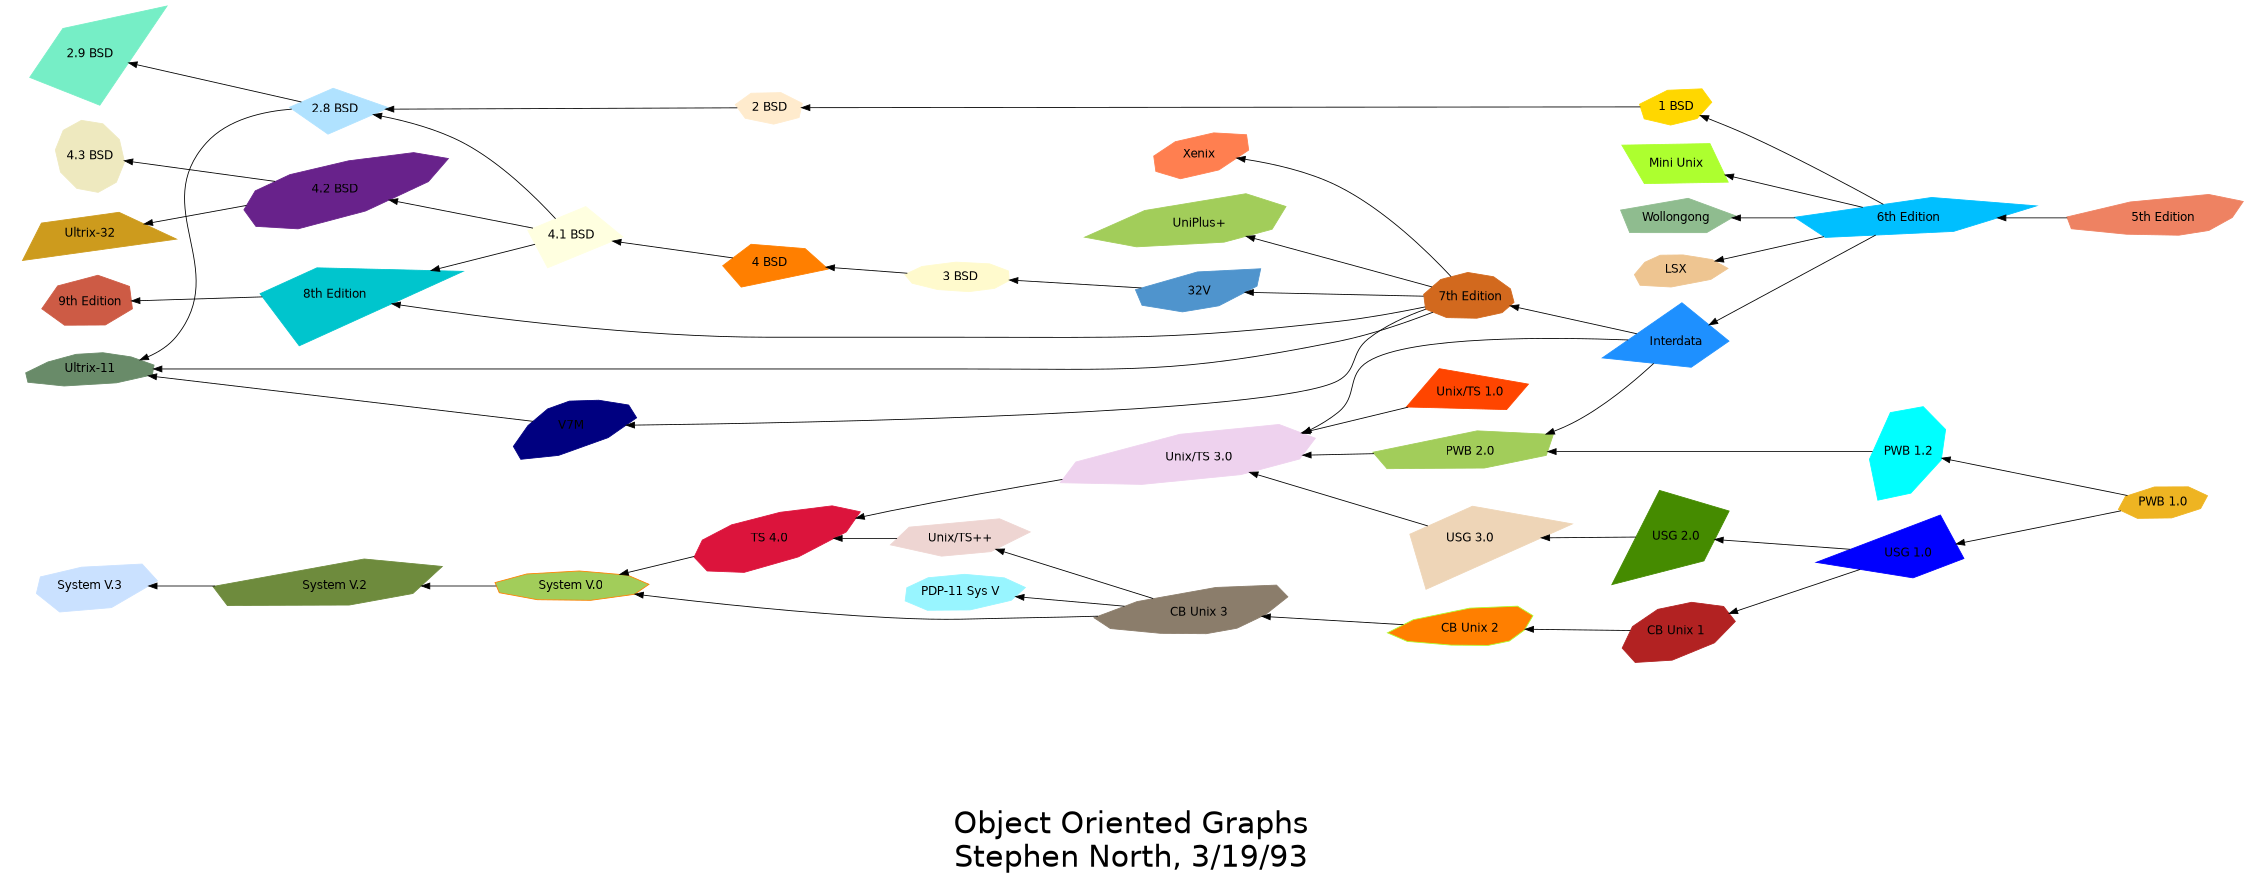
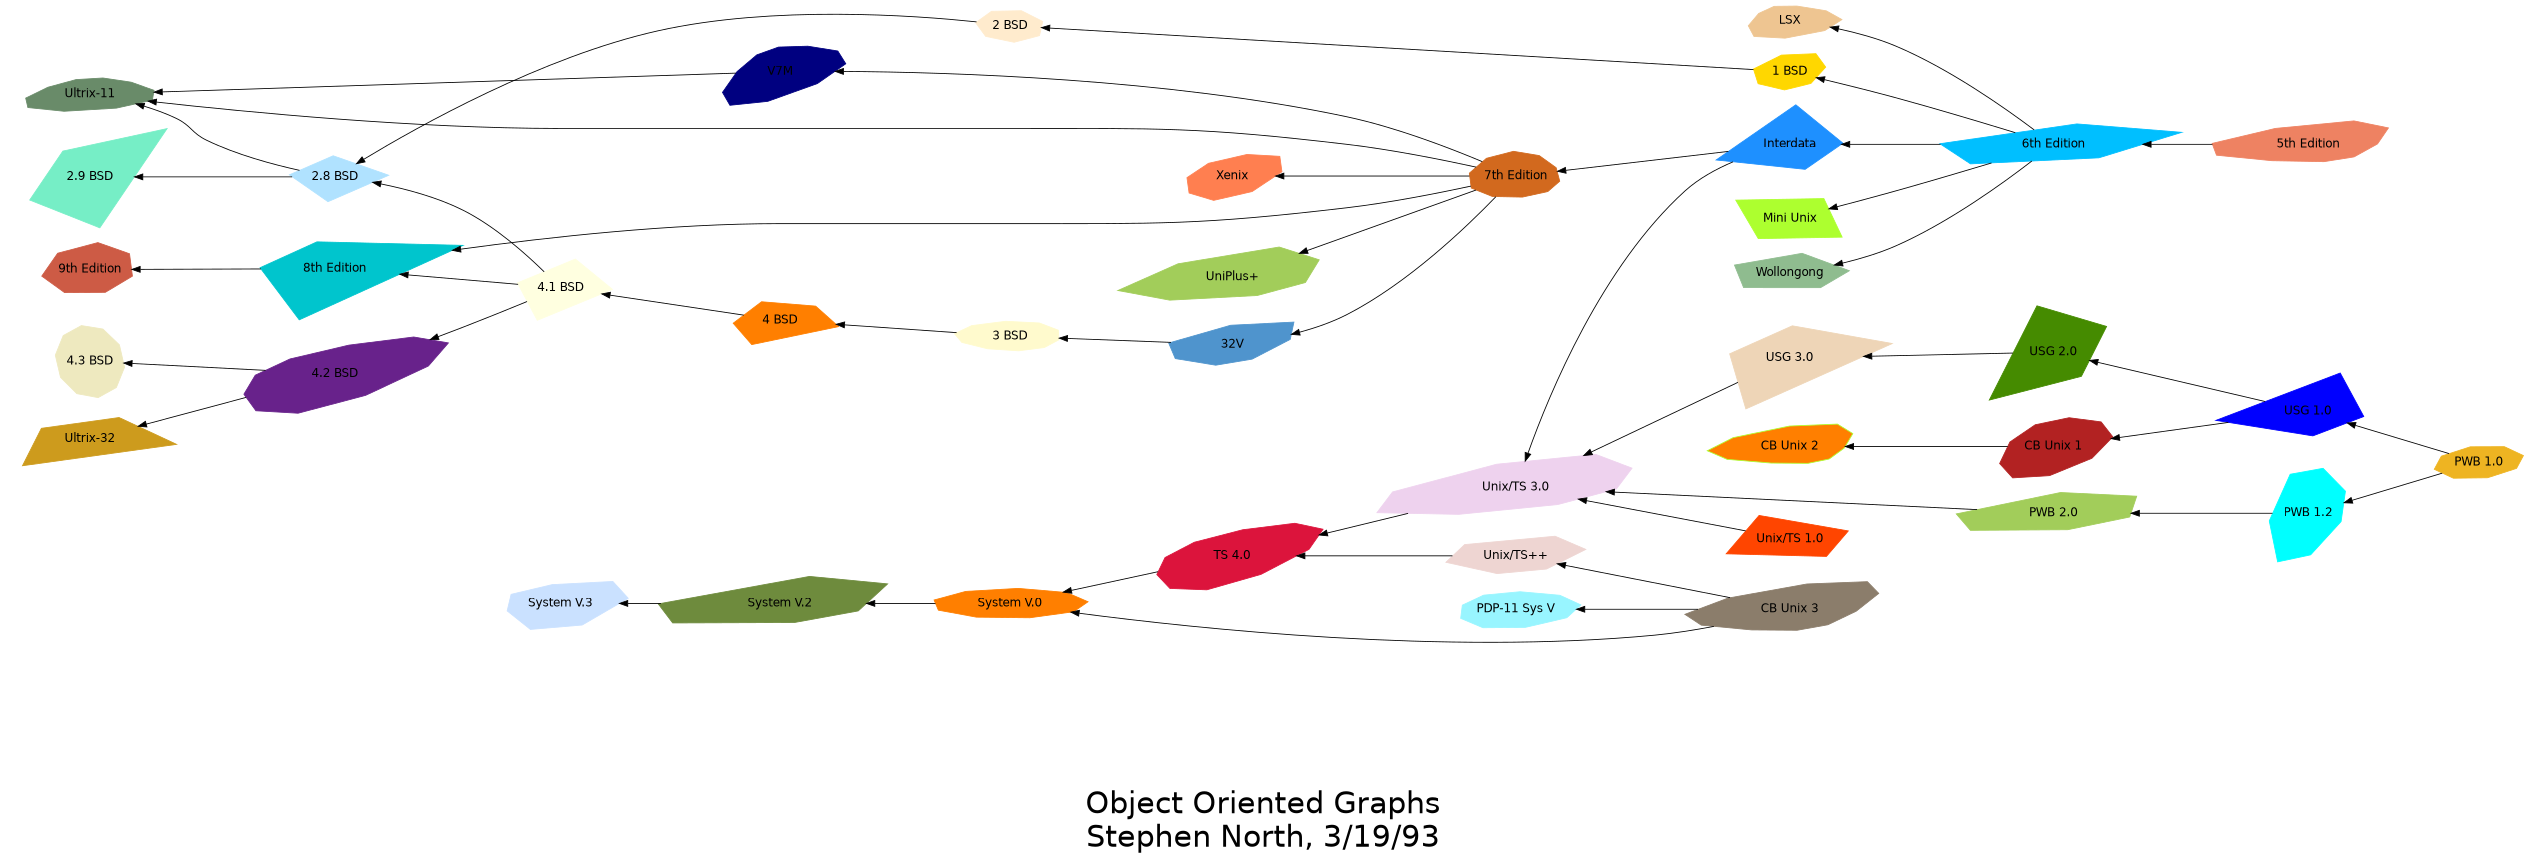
edge "Interdata" -> "PWB 2.0": removed
node "System V.0": fillcolor darkolivegreen3 -> darkorange1
edge "CB Unix 2" -> "CB Unix 3": removed
